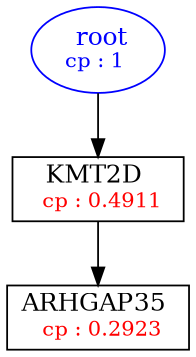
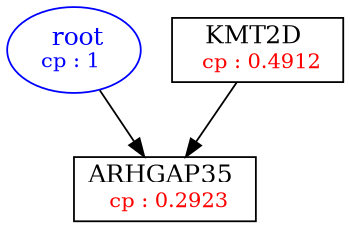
edge "root" -> "KMT2D": now "root" -> "ARHGAP35"
node "KMT2D": text "cp : 0.4911" -> "cp : 0.4912"
